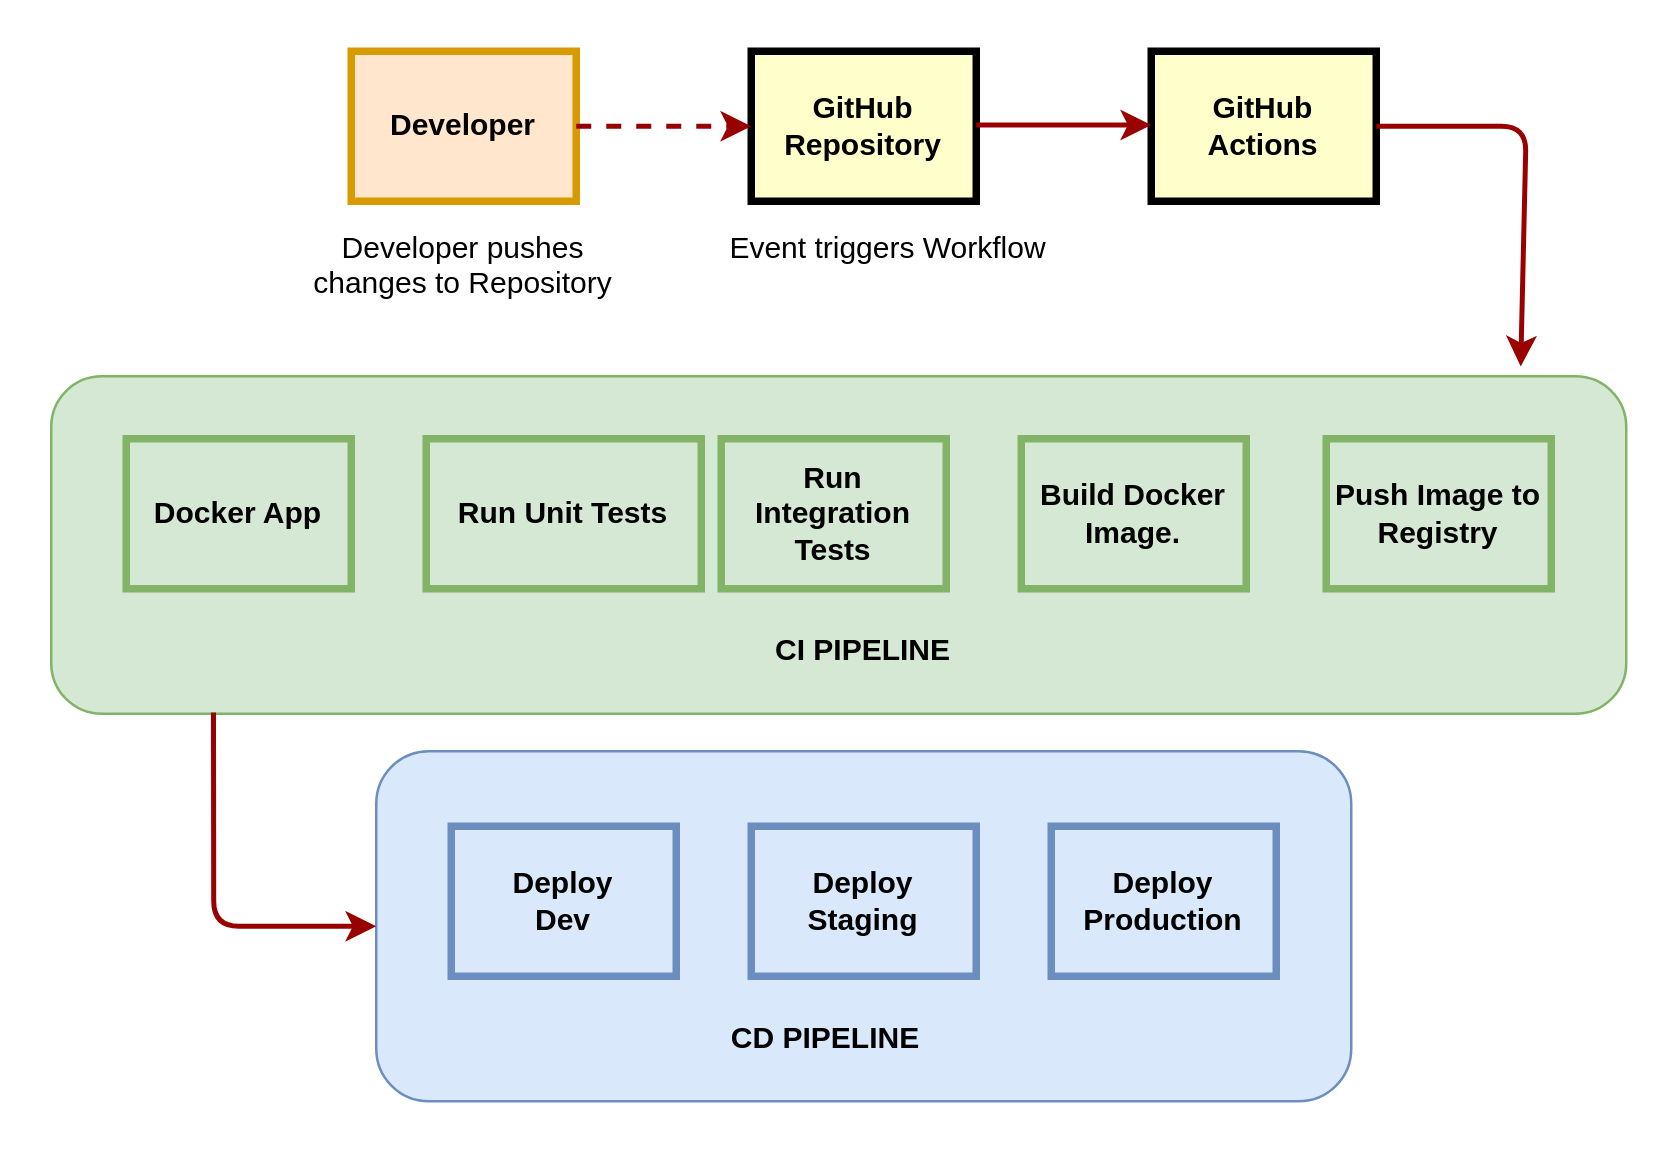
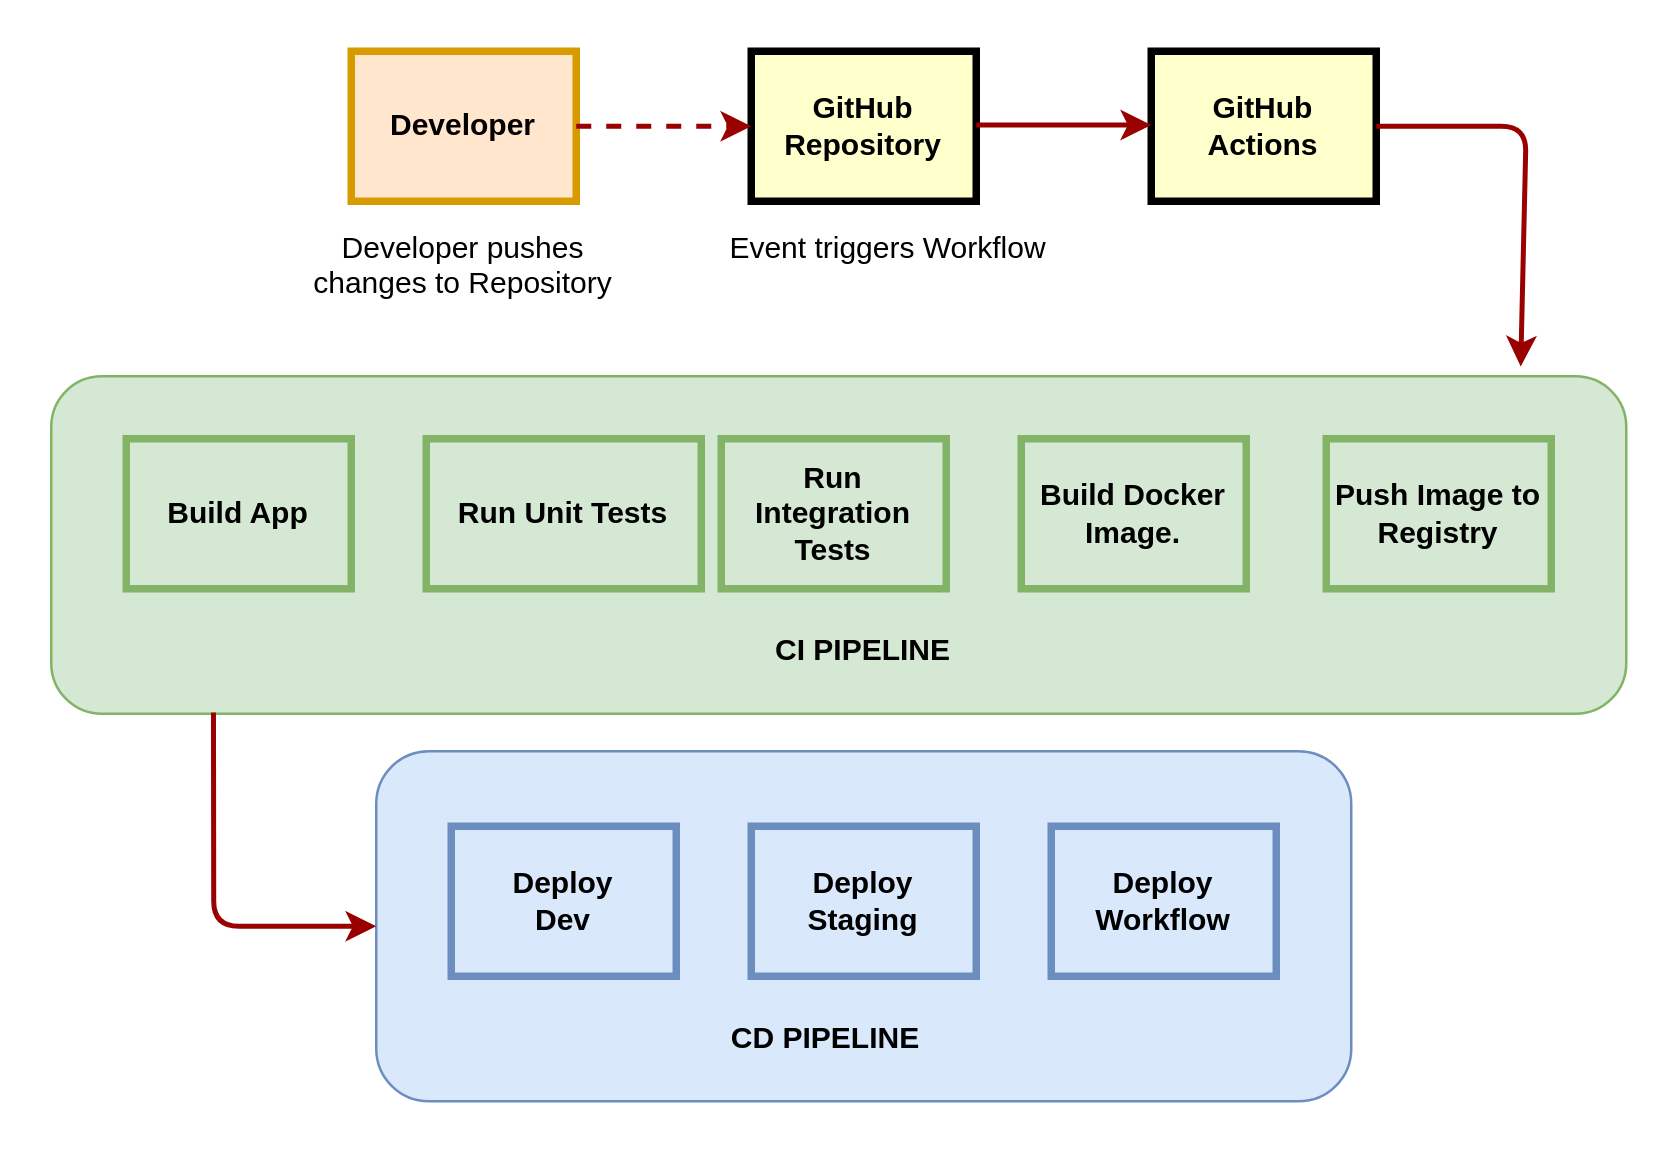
node "Docker App": label "Docker App" -> "Build App"
node "Deploy Production": label "Deploy Production" -> "Deploy Workflow"
